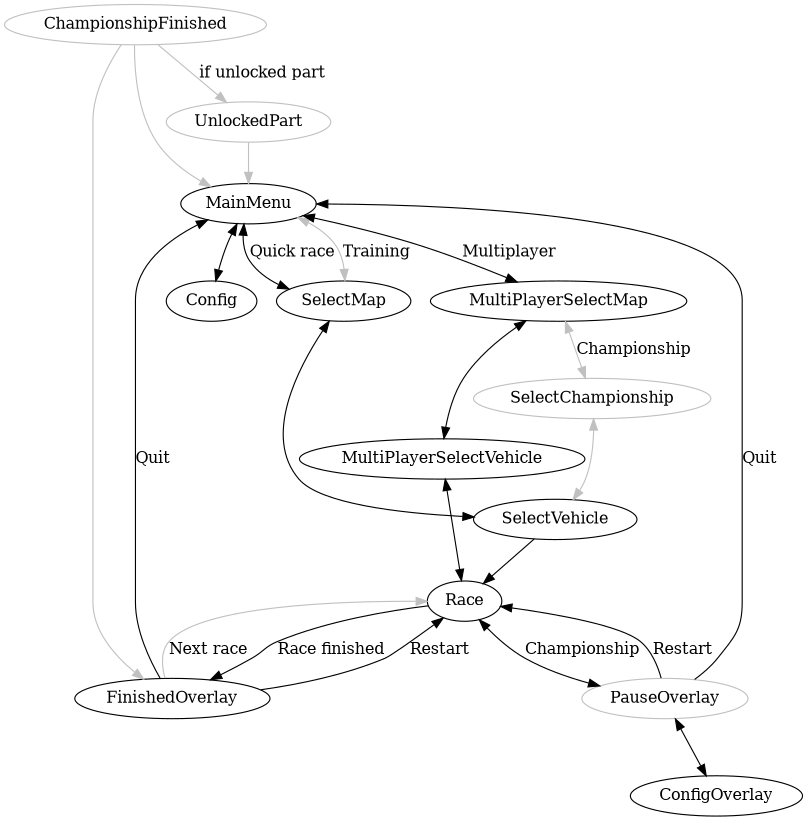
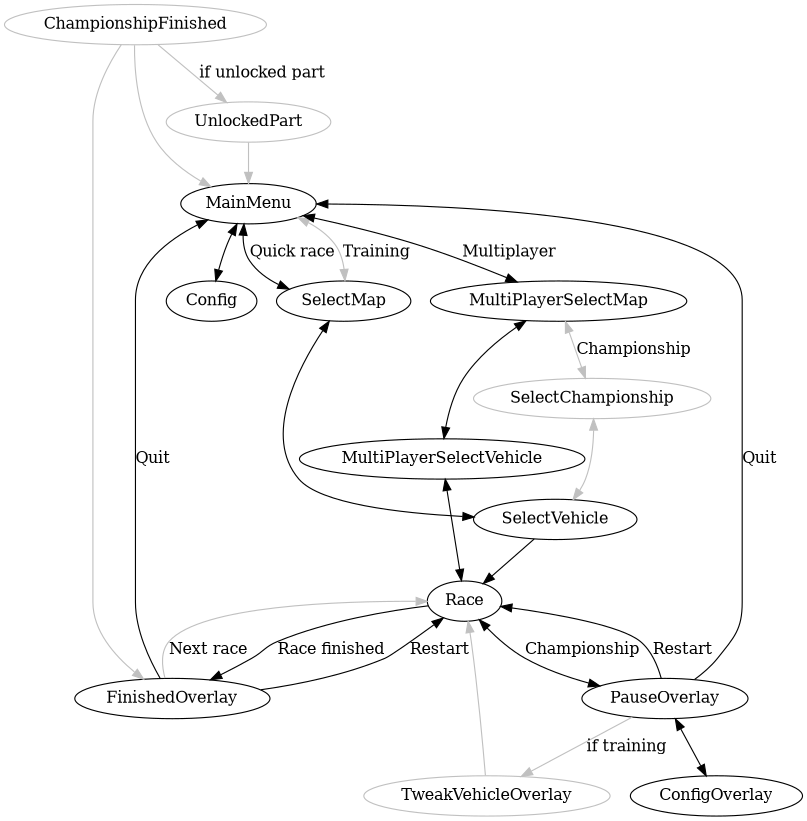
node "PauseOverlay": color grey -> black
node "TweakVehicleOverlay": added
